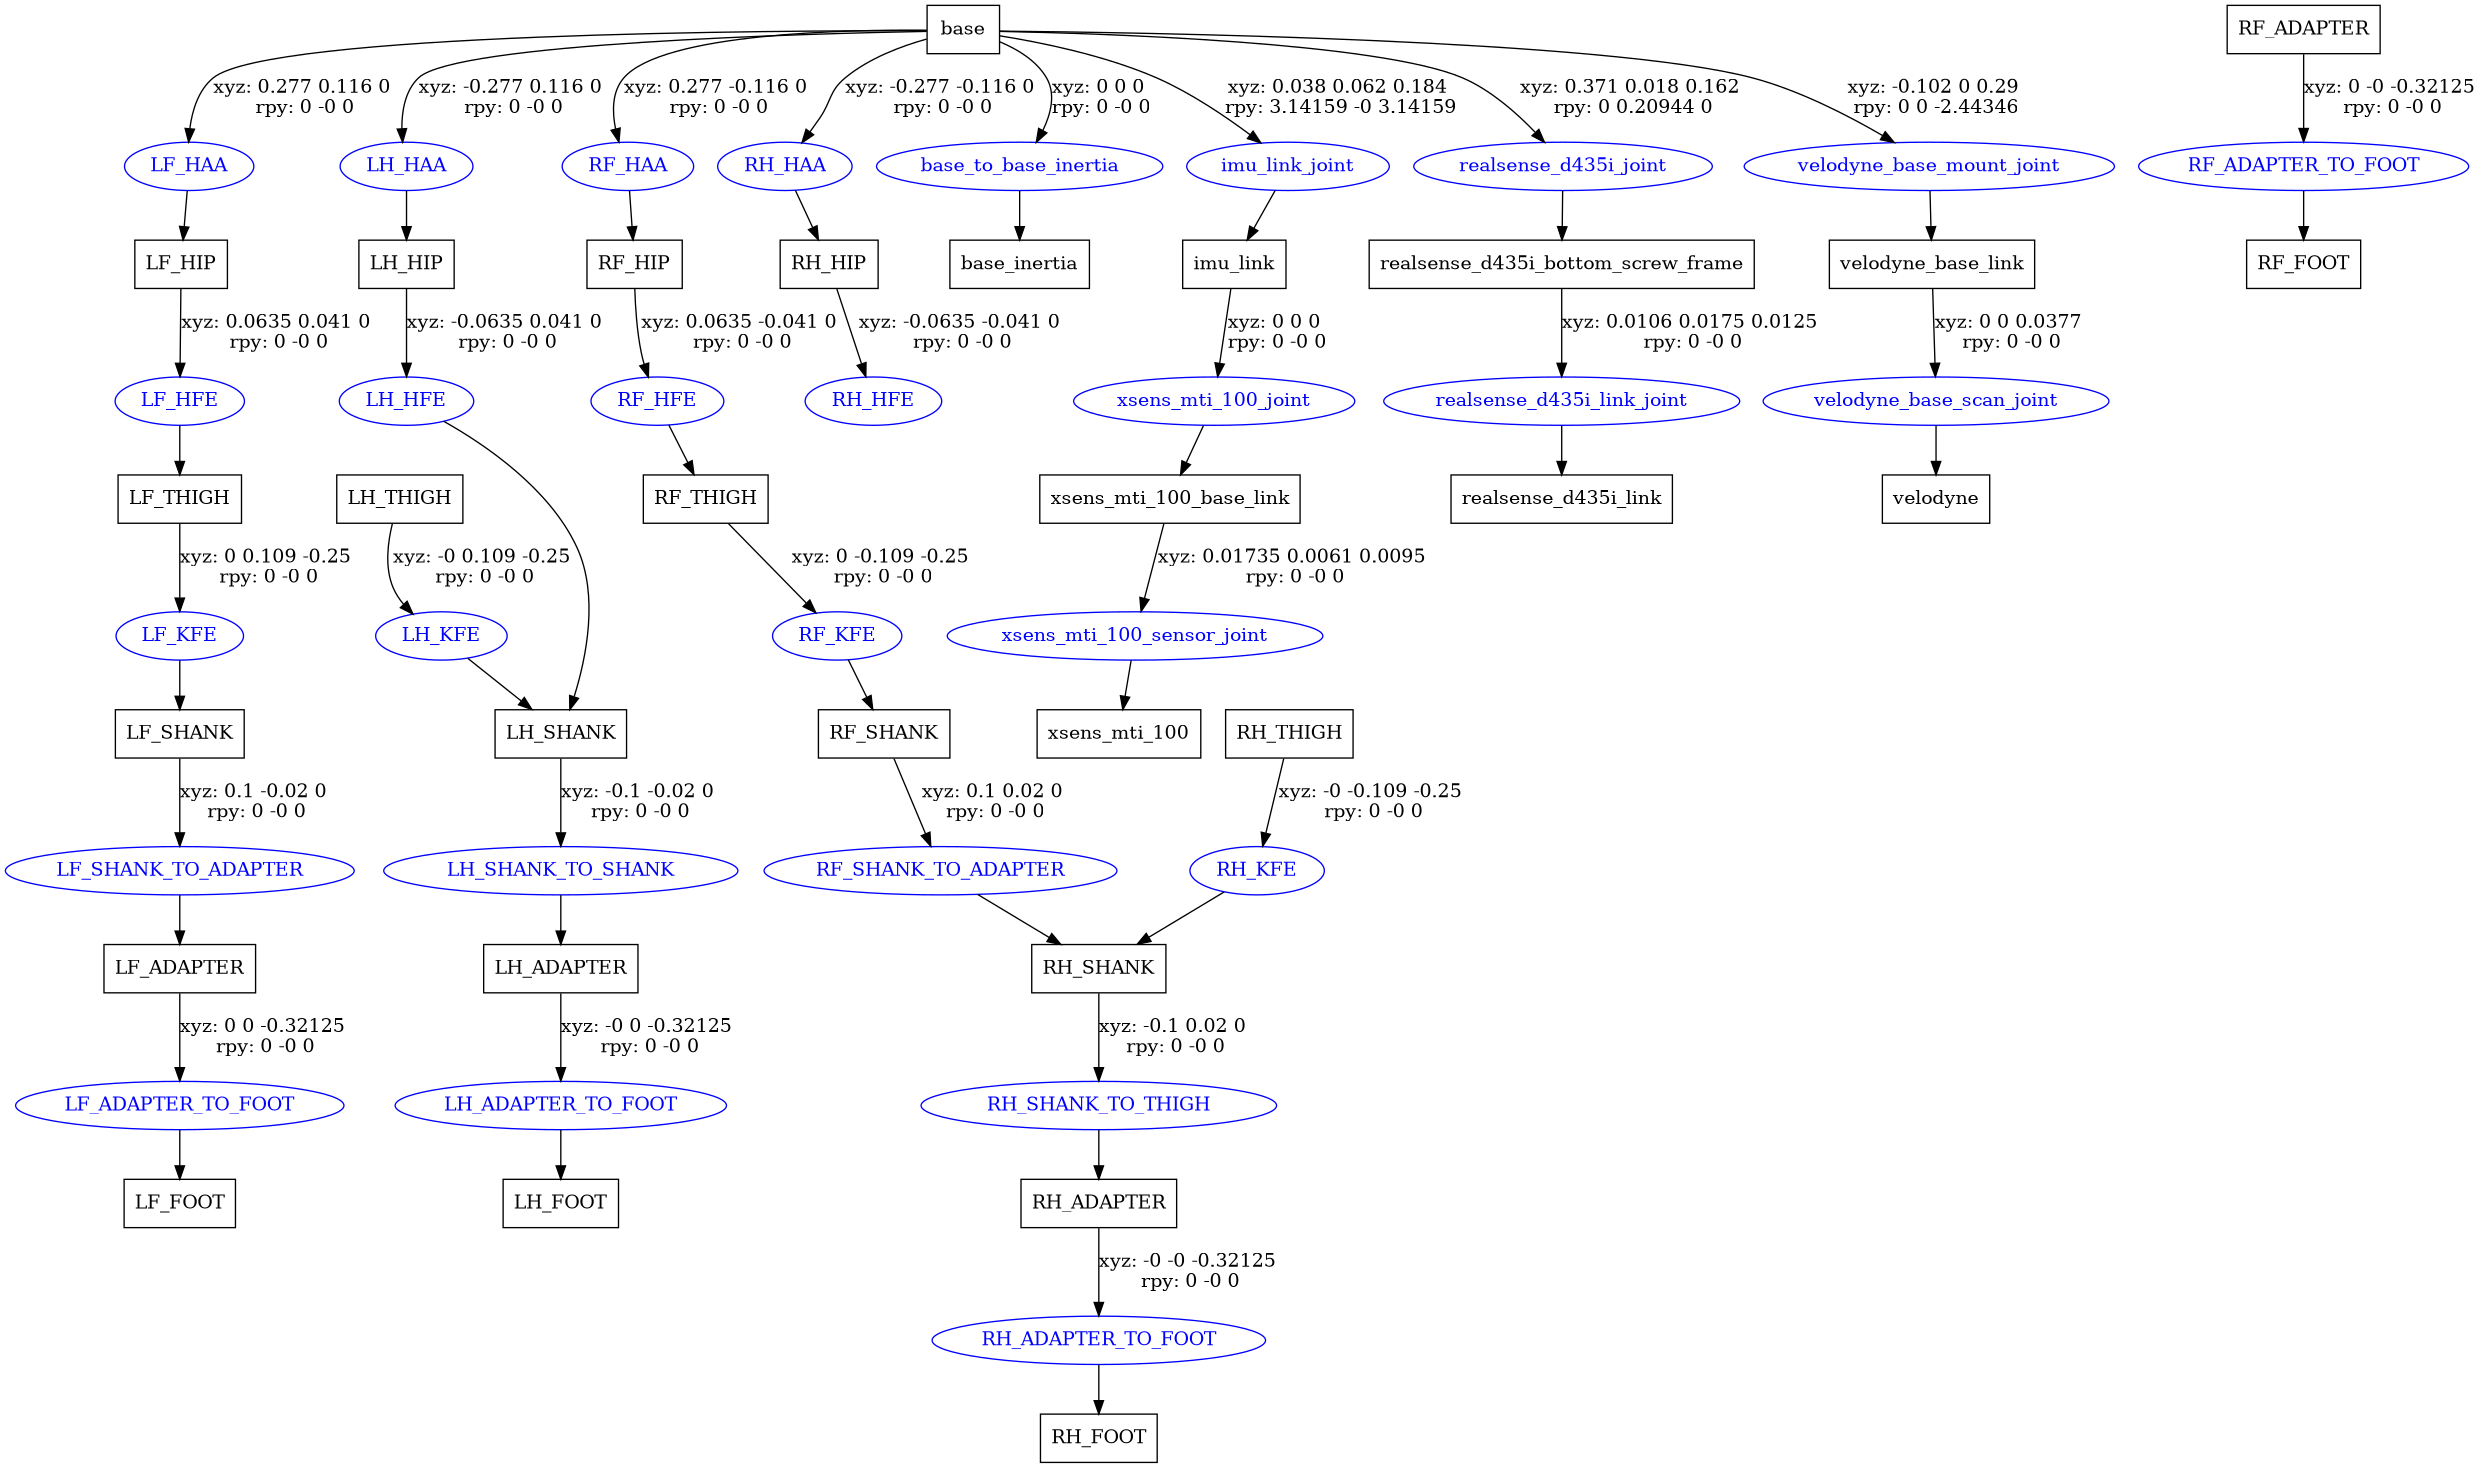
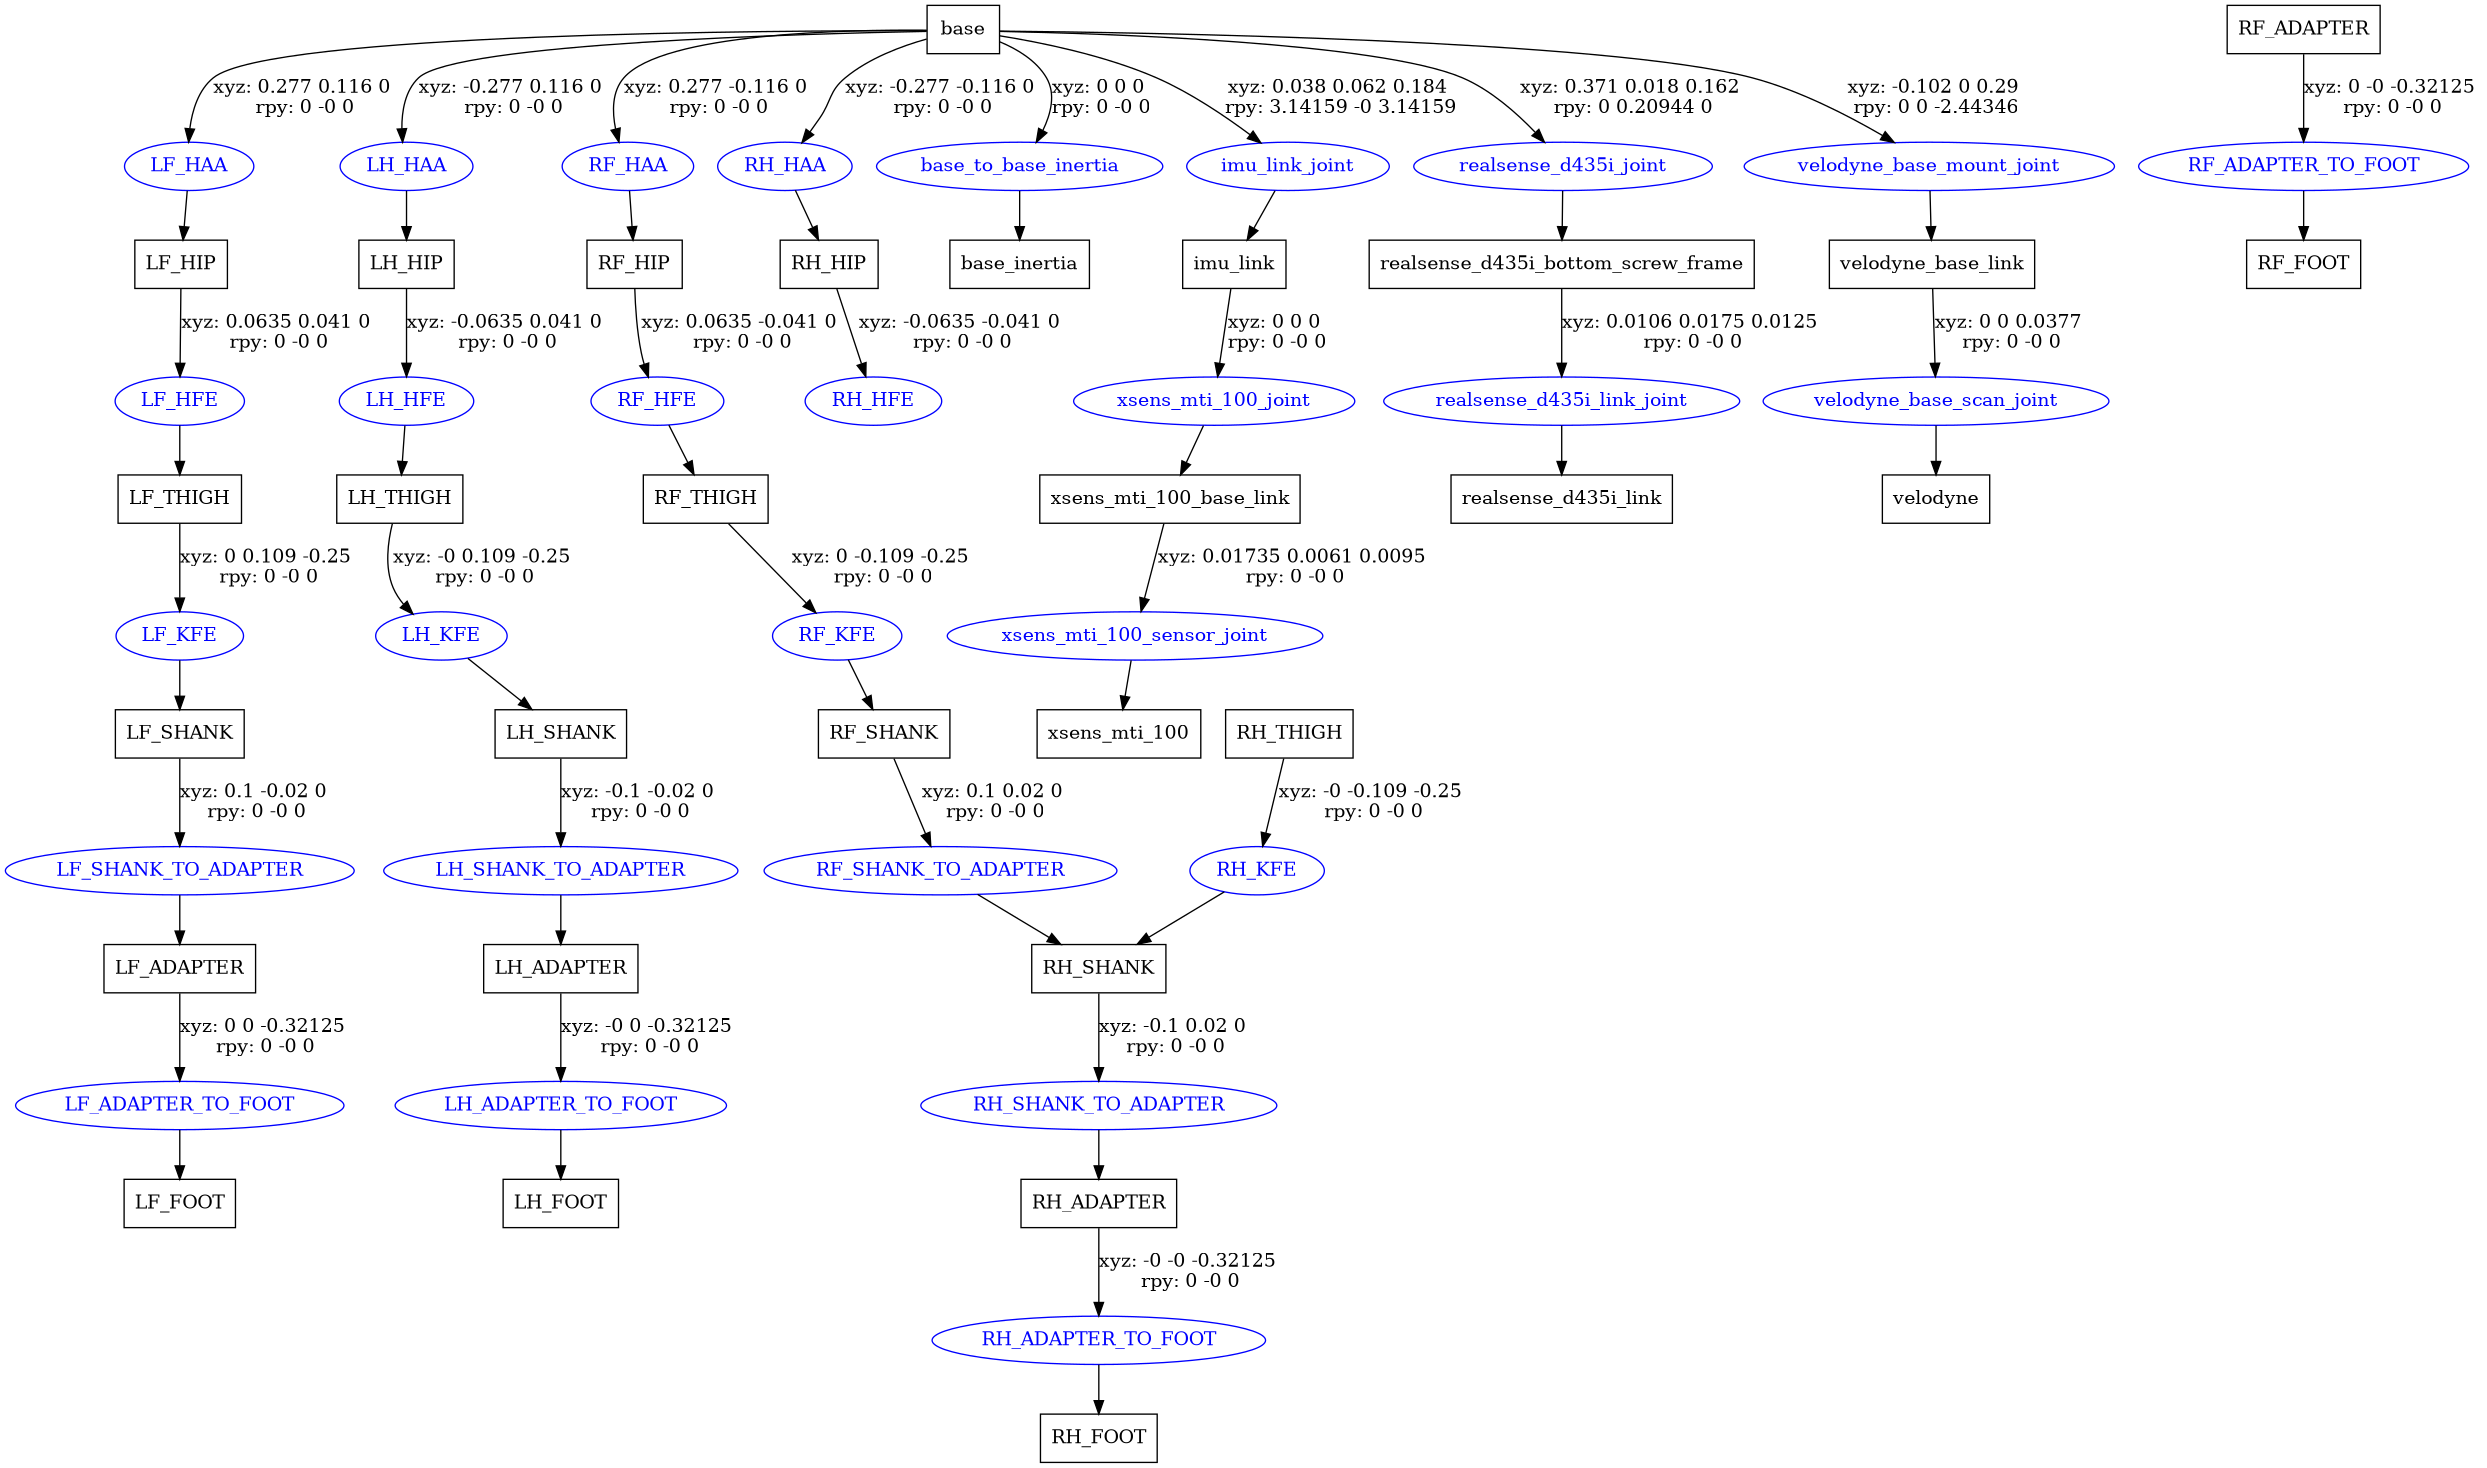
edge "LH_HFE" -> "LH_SHANK": now "LH_HFE" -> "LH_THIGH"
node "LH_SHANK_TO_SHANK": label "LH_SHANK_TO_SHANK" -> "LH_SHANK_TO_ADAPTER"
node "RH_SHANK_TO_THIGH": label "RH_SHANK_TO_THIGH" -> "RH_SHANK_TO_ADAPTER"
